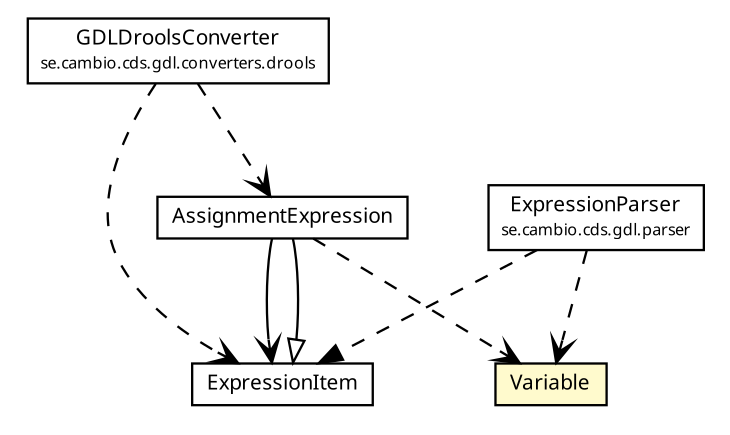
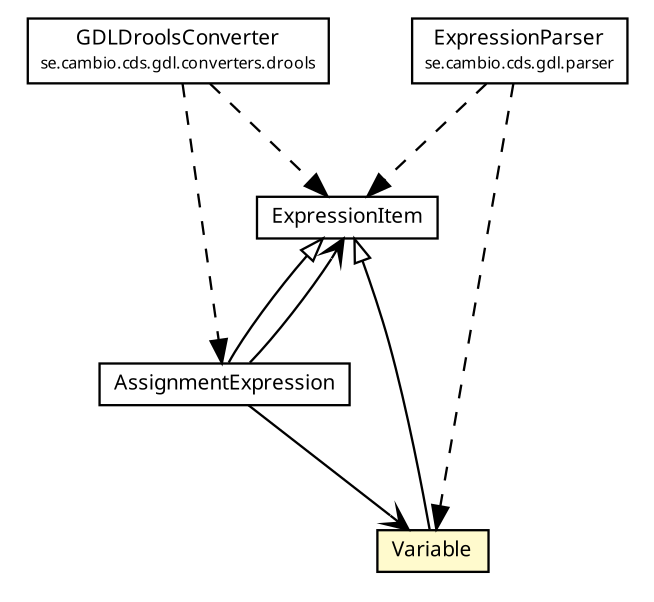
edge "GDLDroolsConverter" -> "AssignmentExpression": arrowhead open -> normal
edge "GDLDroolsConverter" -> "ExpressionItem": arrowhead open -> normal
edge "AssignmentExpression" -> "Variable": style dashed -> solid
edge "ExpressionParser" -> "Variable": arrowhead open -> normal
edge "Variable" -> "ExpressionItem": added
